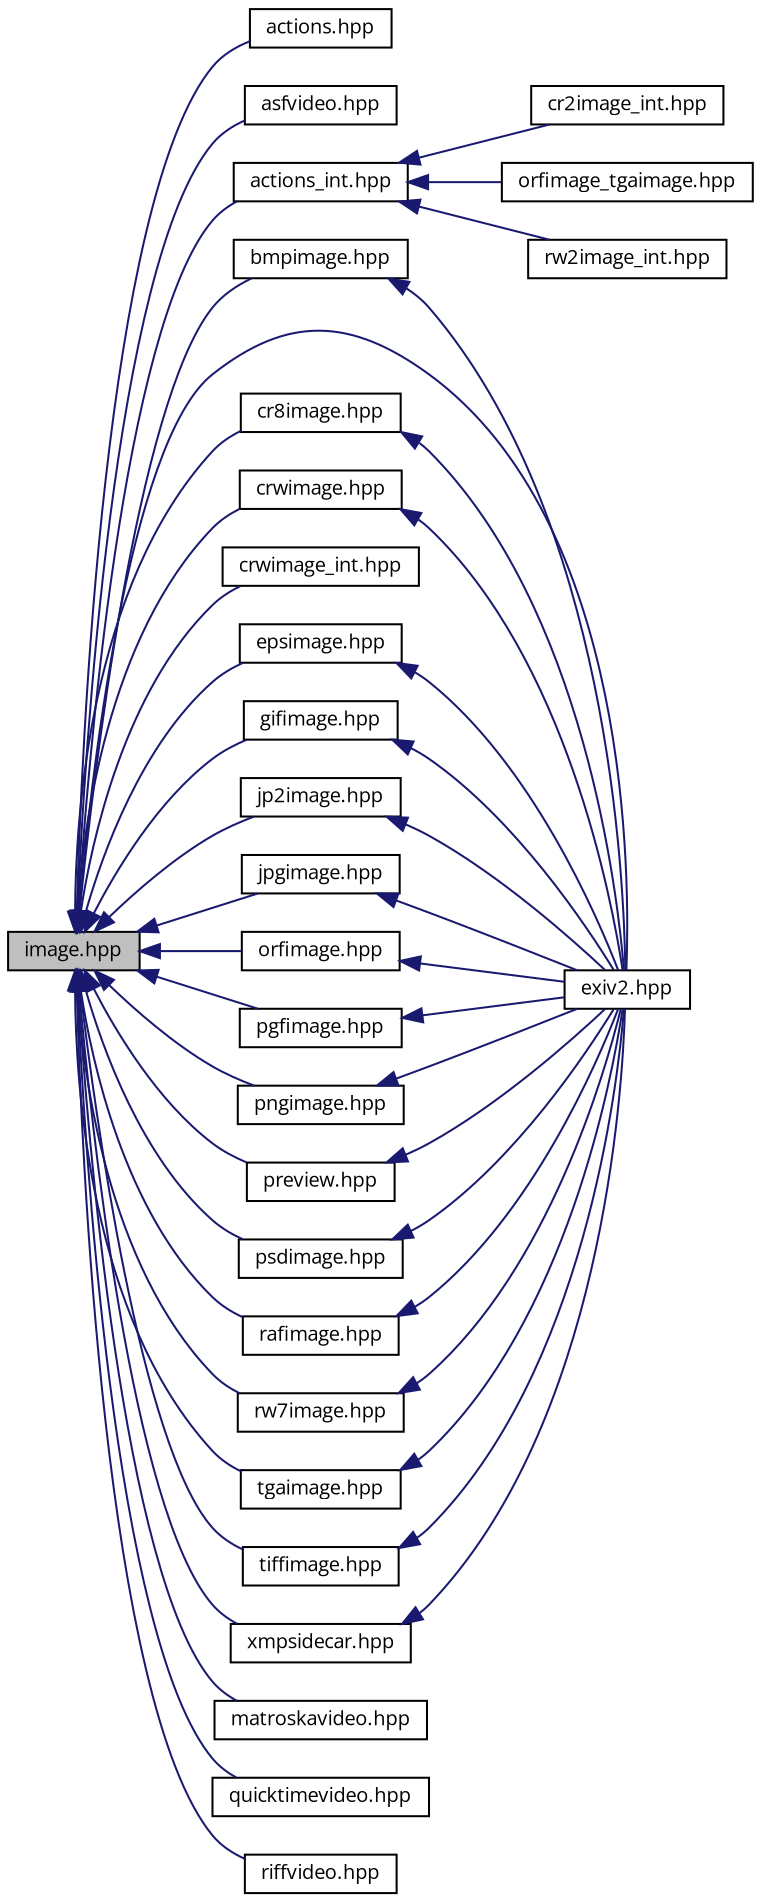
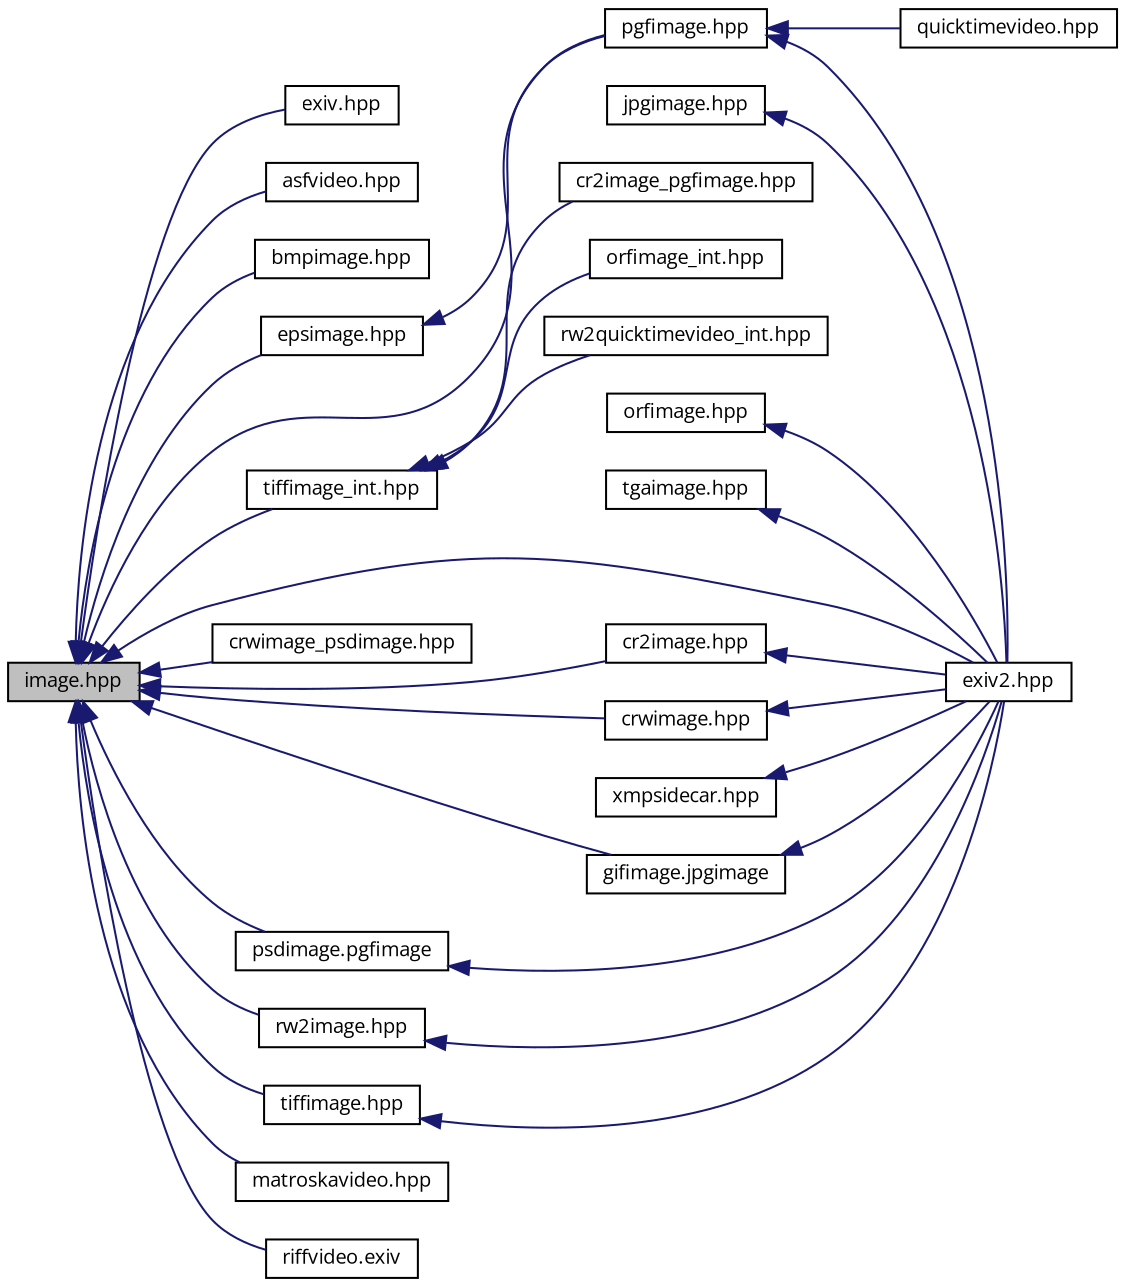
node "actions.hpp": label "actions.hpp" -> "exiv.hpp"
node "cr2image_int.hpp": label "cr2image_int.hpp" -> "cr2image_pgfimage.hpp"
node "actions_int.hpp": label "actions_int.hpp" -> "tiffimage_int.hpp"
node "orfimage_tgaimage.hpp": label "orfimage_tgaimage.hpp" -> "orfimage_int.hpp"
node "rw2image_int.hpp": label "rw2image_int.hpp" -> "rw2quicktimevideo_int.hpp"
node "cr8image.hpp": label "cr8image.hpp" -> "cr2image.hpp"
edge "exiv2.hpp" -> "bmpimage.hpp": removed
node "crwimage_int.hpp": label "crwimage_int.hpp" -> "crwimage_psdimage.hpp"
node "gifimage.hpp": label "gifimage.hpp" -> "gifimage.jpgimage"
node "jp2image.hpp": removed
edge "exiv2.hpp" -> "epsimage.hpp": now "pgfimage.hpp" -> "epsimage.hpp"
edge "jpgimage.hpp" -> "image.hpp": removed
edge "orfimage.hpp" -> "image.hpp": removed
node "pngimage.hpp": removed
node "preview.hpp": removed
edge "tgaimage.hpp" -> "image.hpp": removed
node "psdimage.hpp": label "psdimage.hpp" -> "psdimage.pgfimage"
node "rafimage.hpp": removed
edge "xmpsidecar.hpp" -> "image.hpp": removed
node "rw7image.hpp": label "rw7image.hpp" -> "rw2image.hpp"
edge "quicktimevideo.hpp" -> "image.hpp": now "quicktimevideo.hpp" -> "pgfimage.hpp"
node "riffvideo.hpp": label "riffvideo.hpp" -> "riffvideo.exiv"
